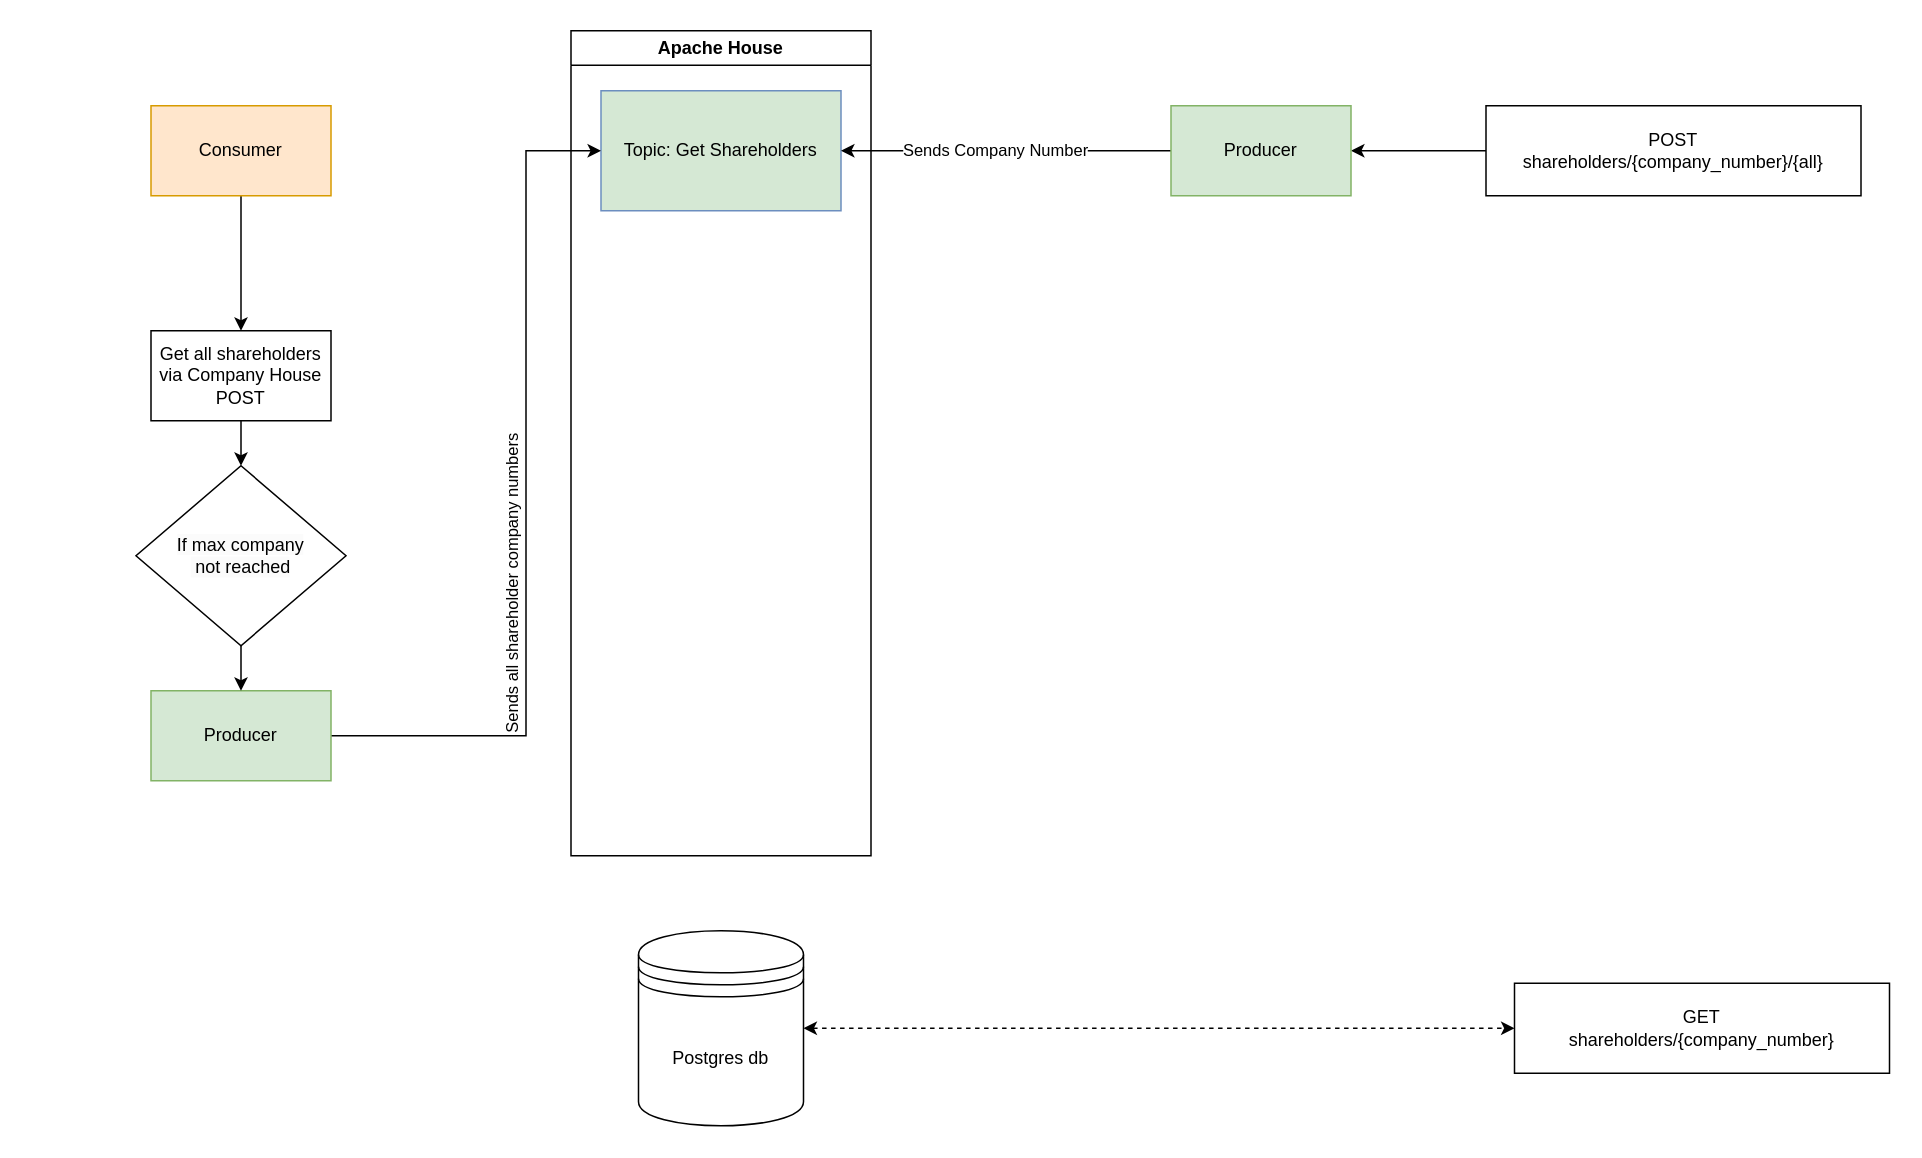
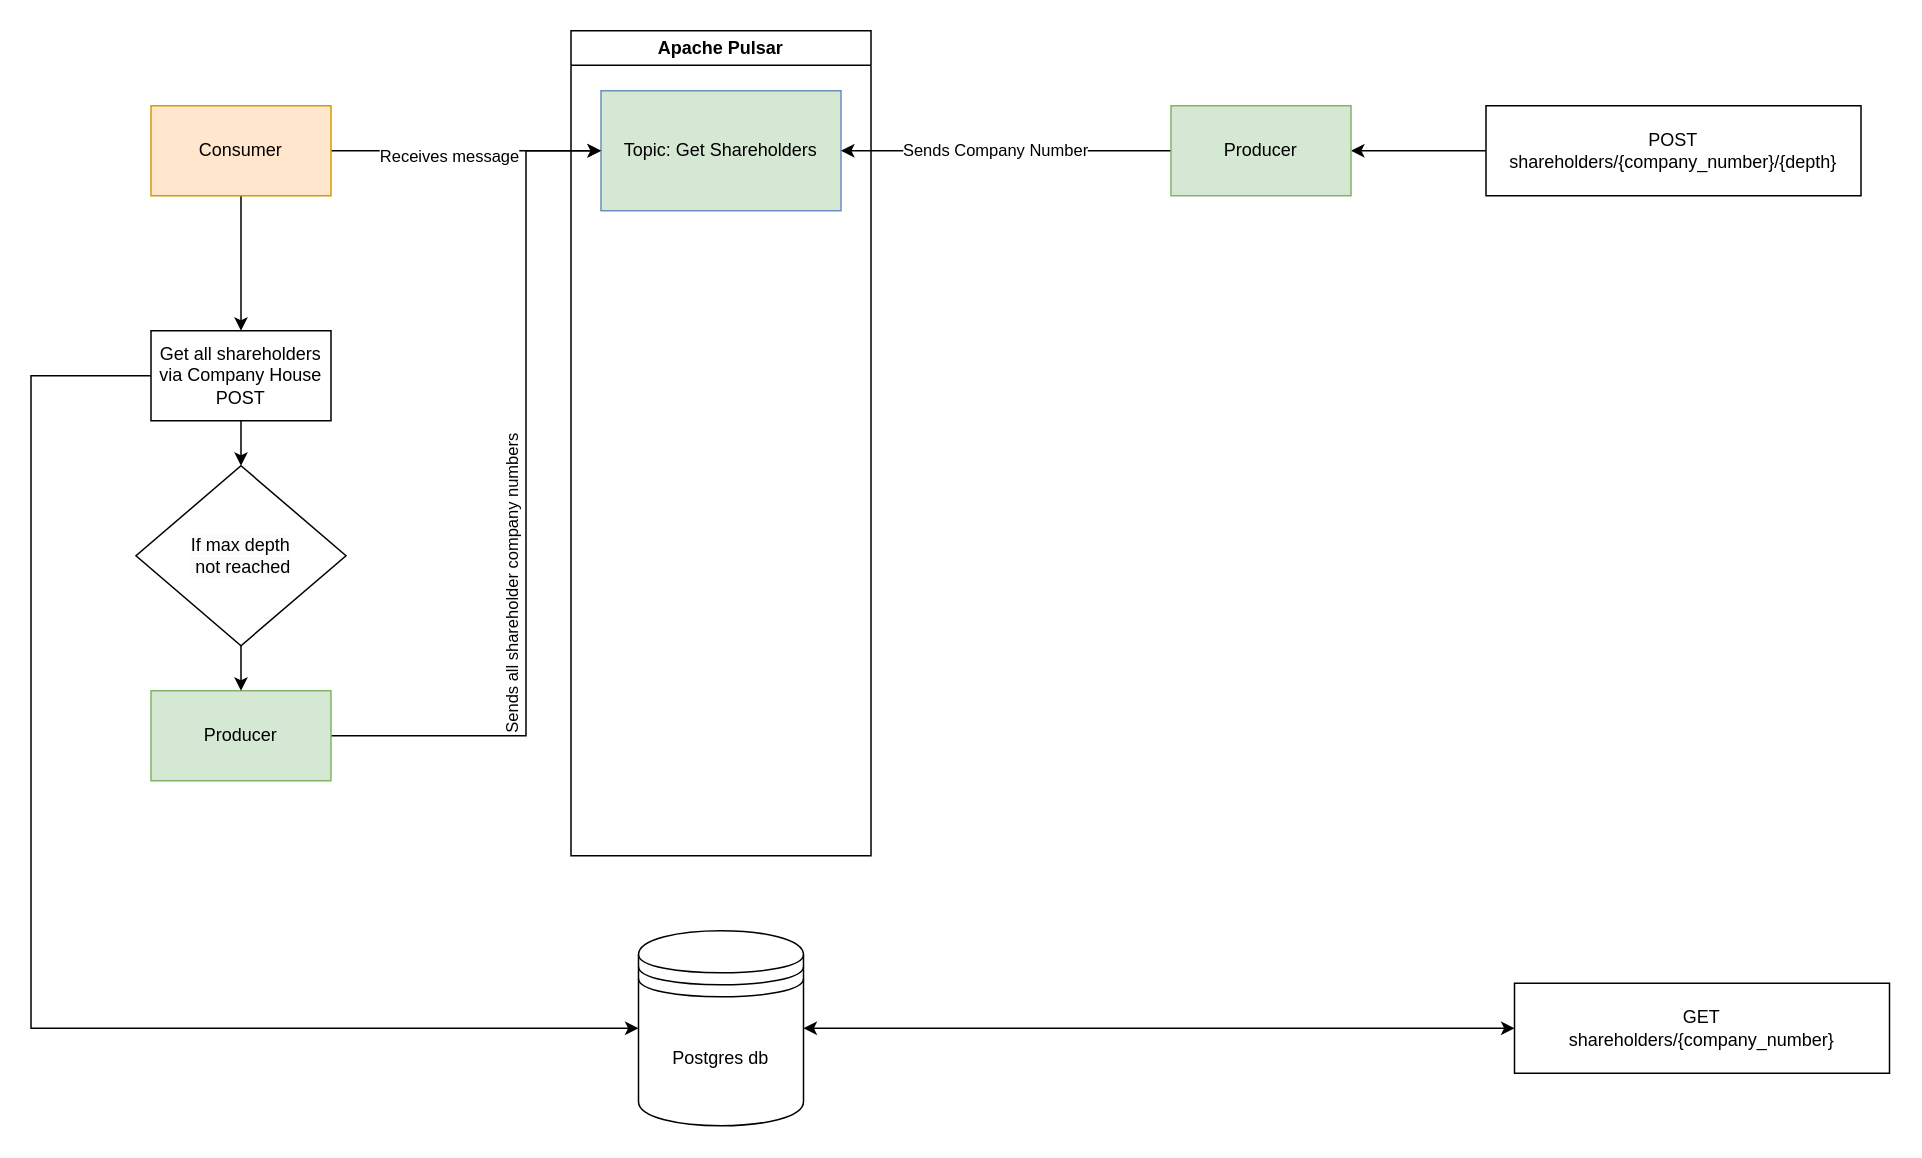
node "Apache House": label "Apache House" -> "Apache Pulsar"
edge "Consumer" -> "Topic: Get Shareholders": added, label "Receives message"
node "POST shareholders/{company_number}/{all}": label "POST shareholders/{company_number}/{all}" -> "POST shareholders/{company_number}/{depth}"
node "If max company not reached": label "If max company not reached" -> "If max depth not reached"
edge "Get all shareholders via Company House POST" -> "Postgres db": added
edge "Postgres db" -- "GET shareholders/{company_number}": style dashed -> solid
